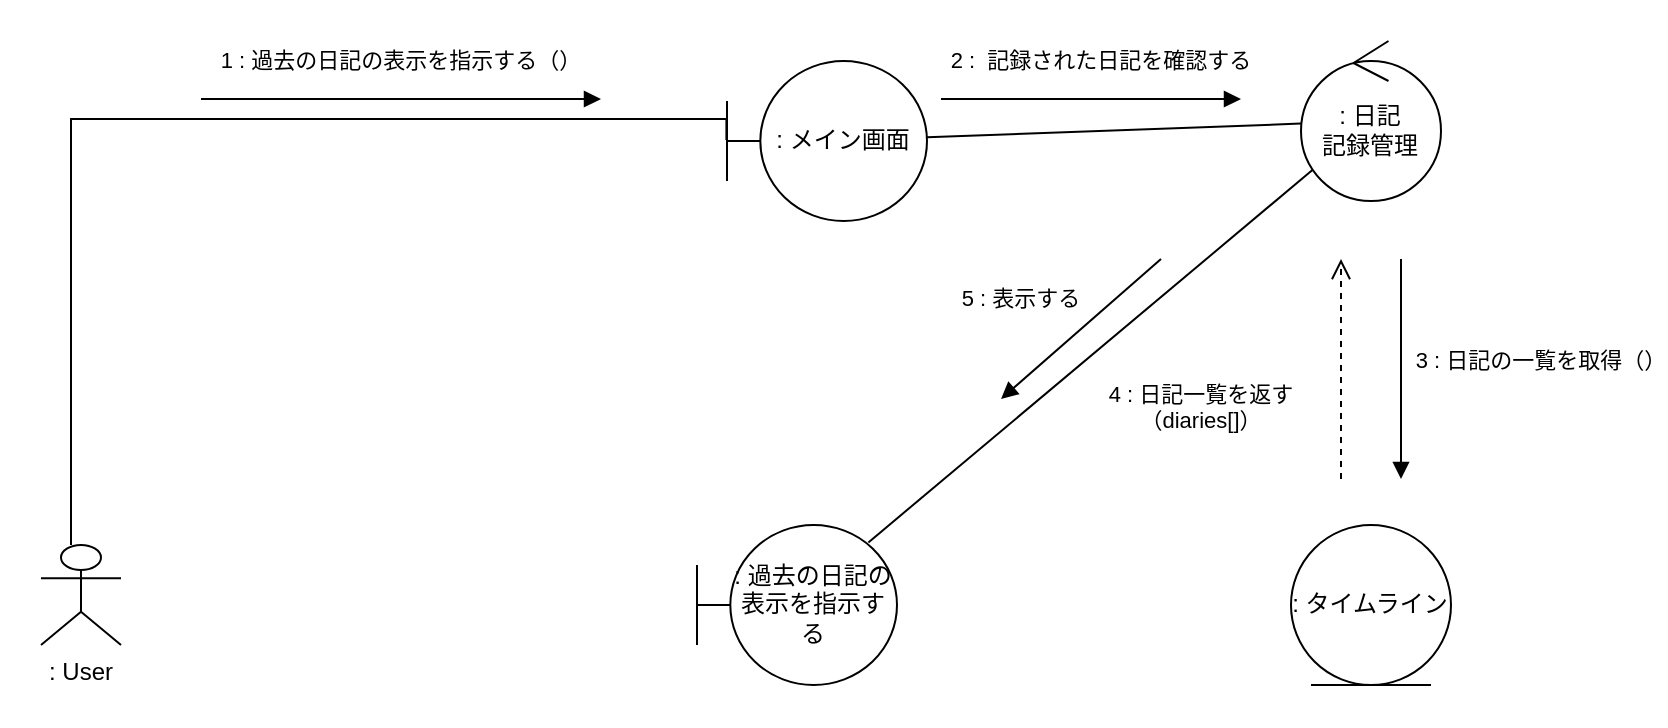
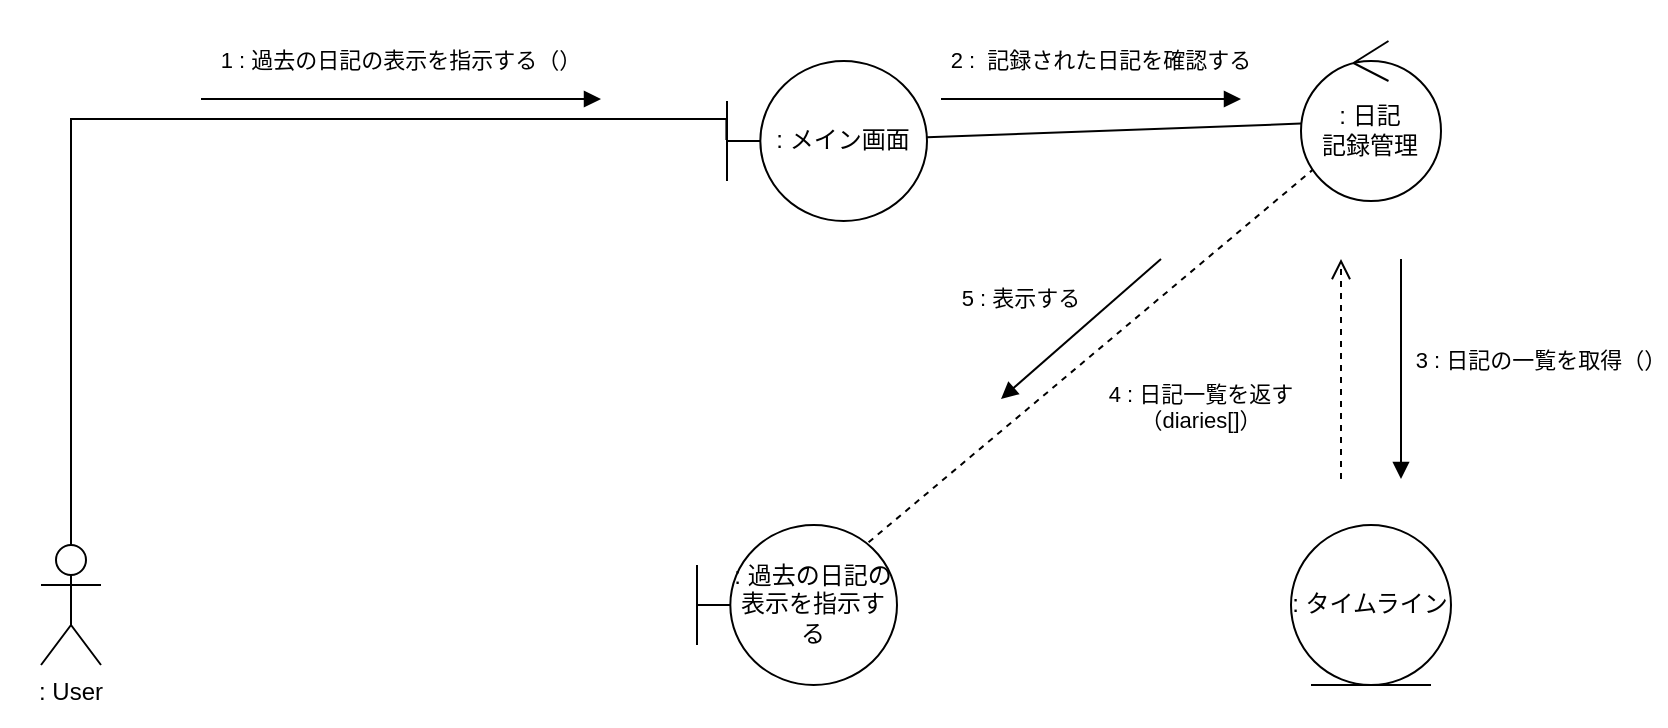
edge ": 日記 記録管理" -- ": 過去の日記の表示を指示する": style solid -> dashed
node ": User": size 80x100 -> 60x120
